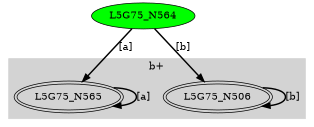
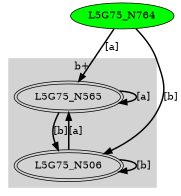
node "L5G75_N564": label "L5G75_N564" -> "L5G75_N764"
edge "L5G75_N565" -> "L5G75_N506": added, label "[b]"
edge "L5G75_N506" -> "L5G75_N565": added, label "[a]"
